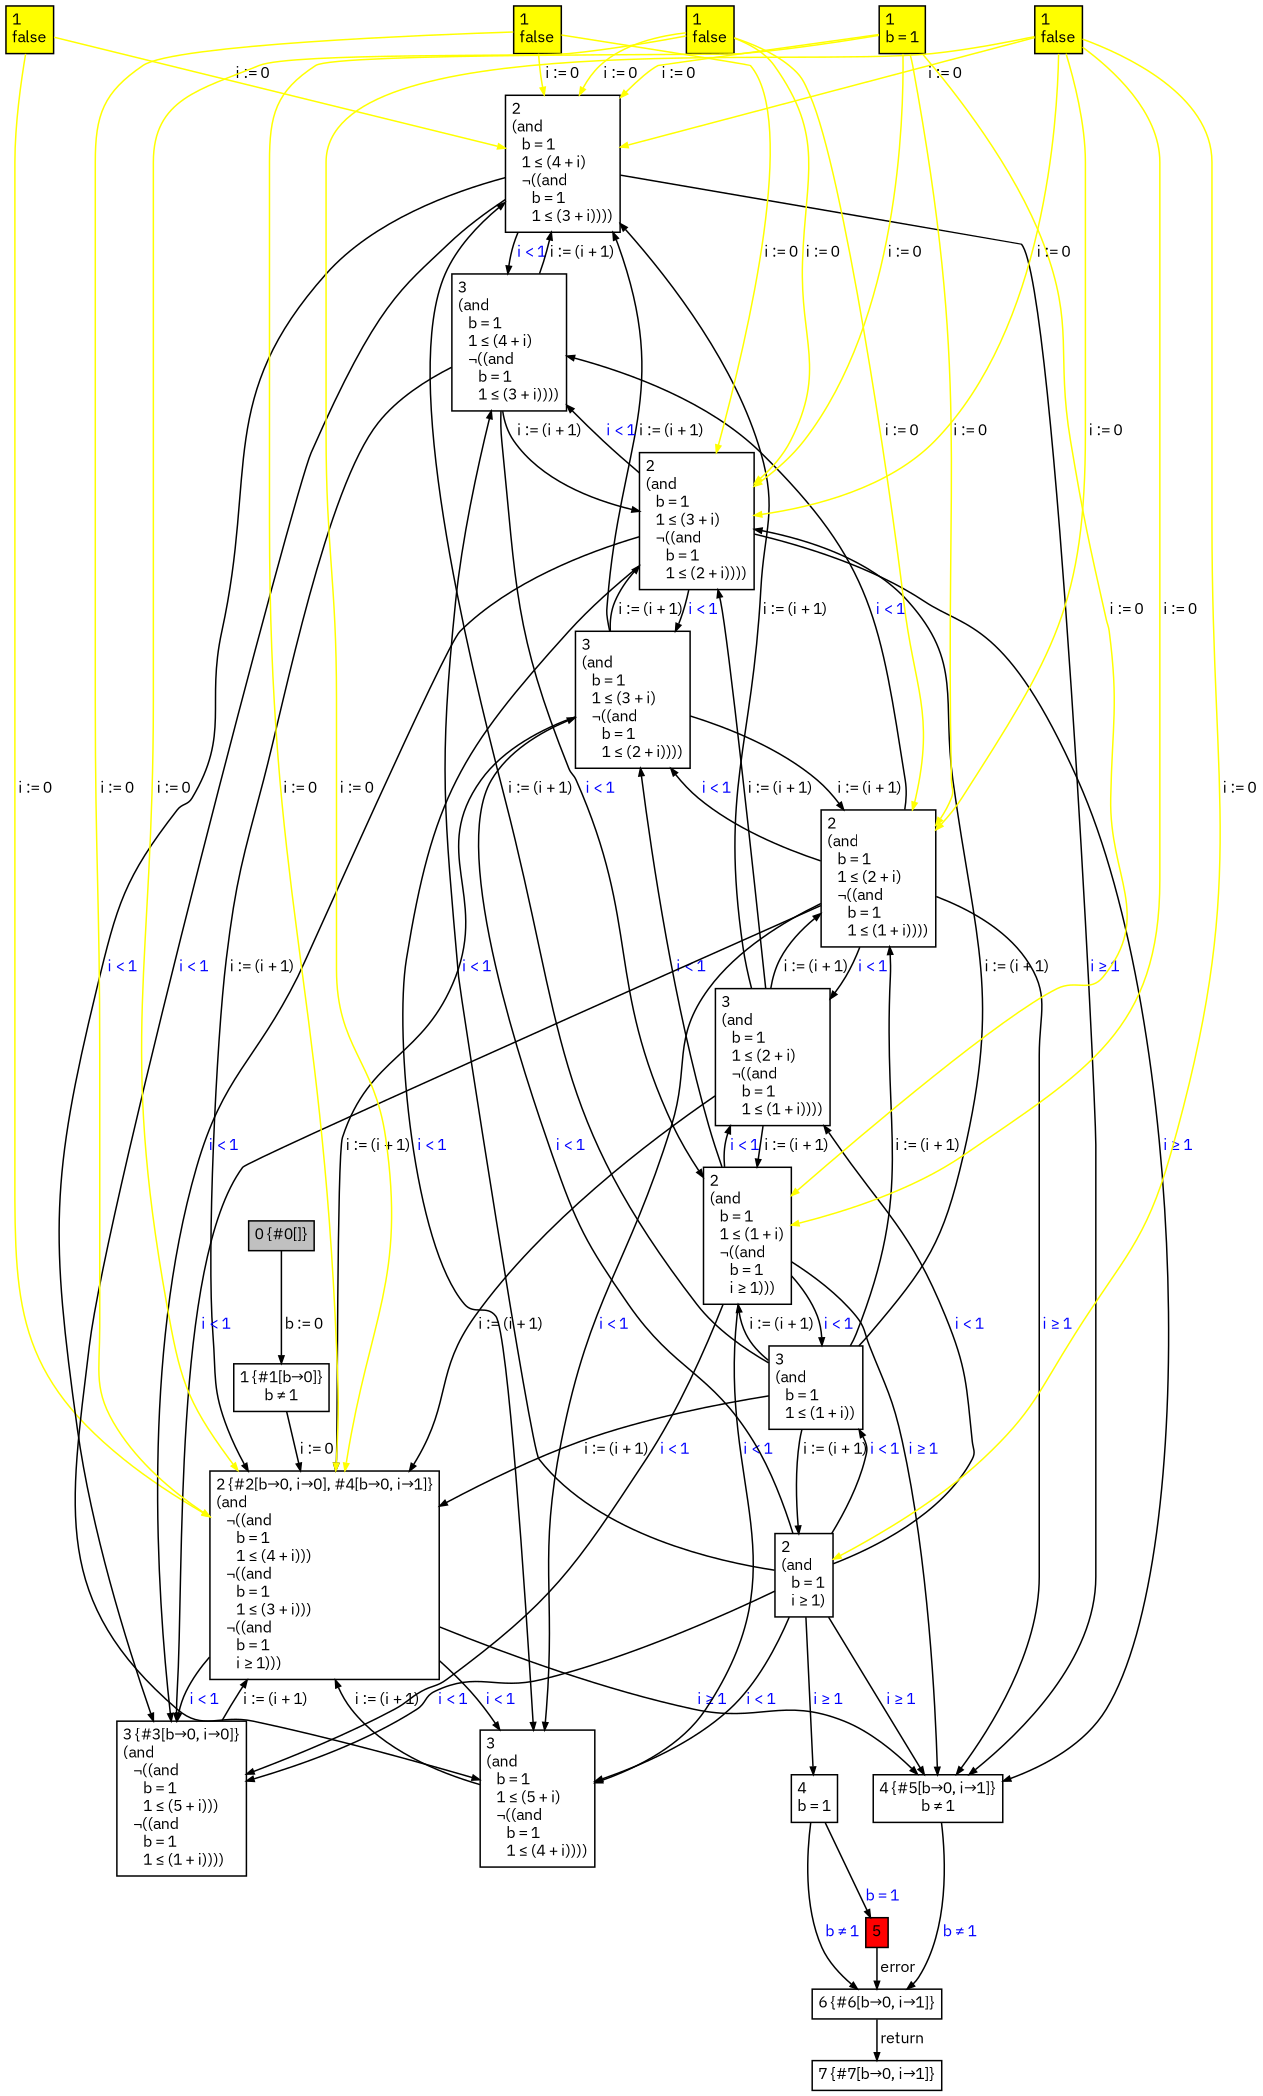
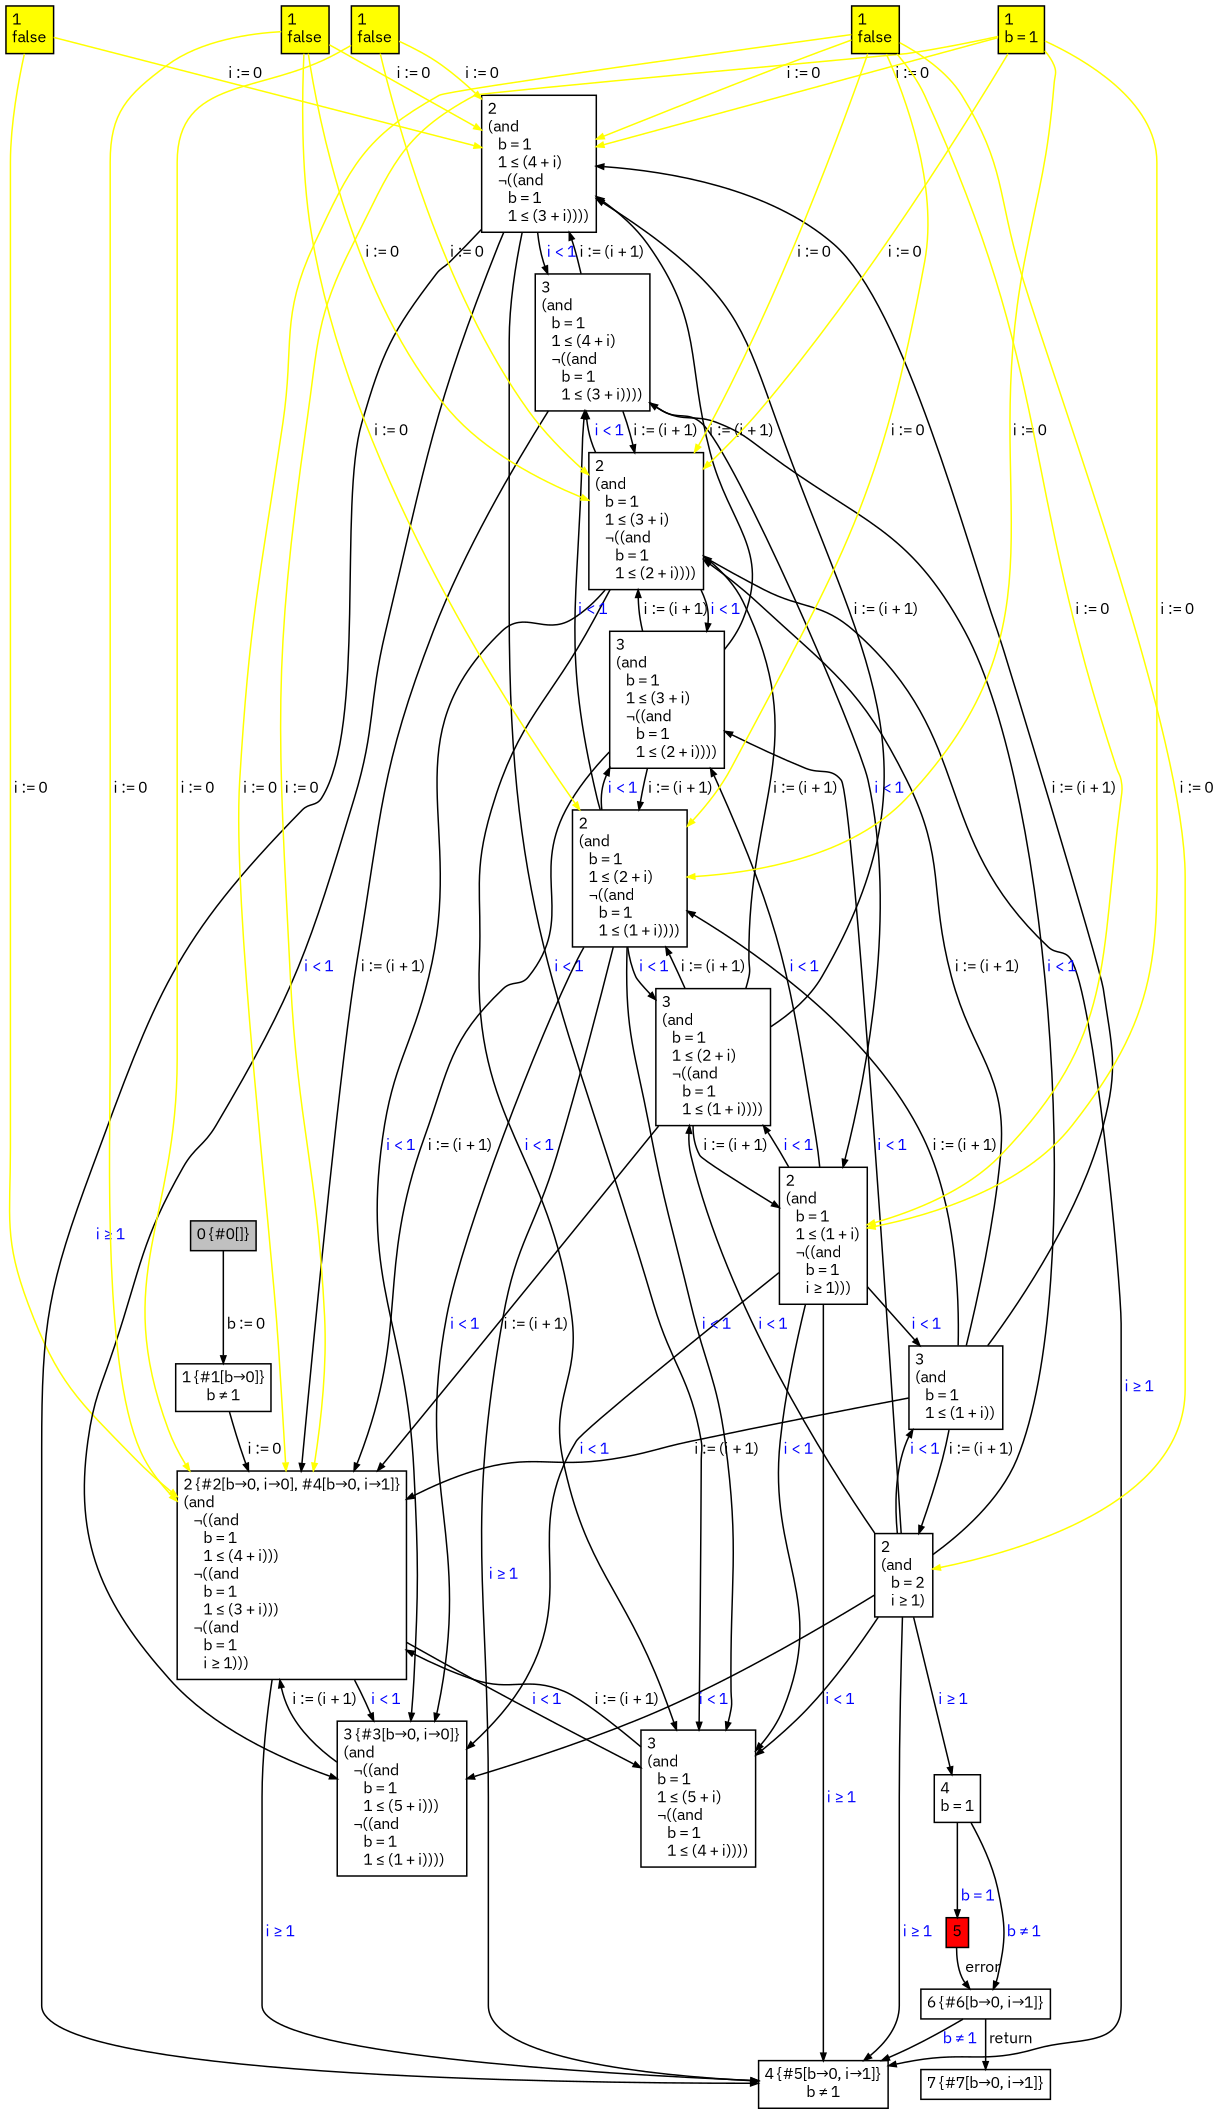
edge "3 (and b = 1 1 ≤ (1 + i))" -> "2 (and b = 1 1 ≤ (1 + i) ¬((and b = 1 i ≥ 1)))": removed, label "i := (i + 1)"
node "2 (and b = 1 i ≥ 1)": label "2 (and b = 1 i ≥ 1)" -> "2 (and b = 2 i ≥ 1)"
edge "4 {#5[b→0, i→1]} b ≠ 1" -> "6 {#6[b→0, i→1]}": reversed
